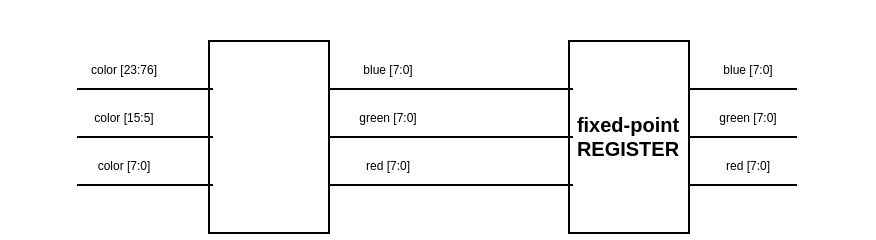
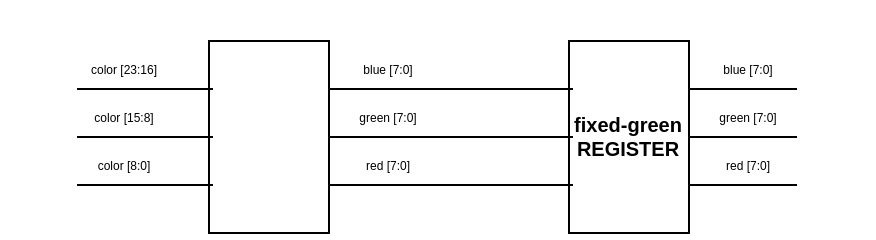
node "color [23:76]": label "color [23:76]" -> "color [23:16]"
node "color [15:5]": label "color [15:5]" -> "color [15:8]"
node "fixed-point REGISTER": label "fixed-point REGISTER" -> "fixed-green REGISTER"
node "color [7:0]": label "color [7:0]" -> "color [8:0]"
